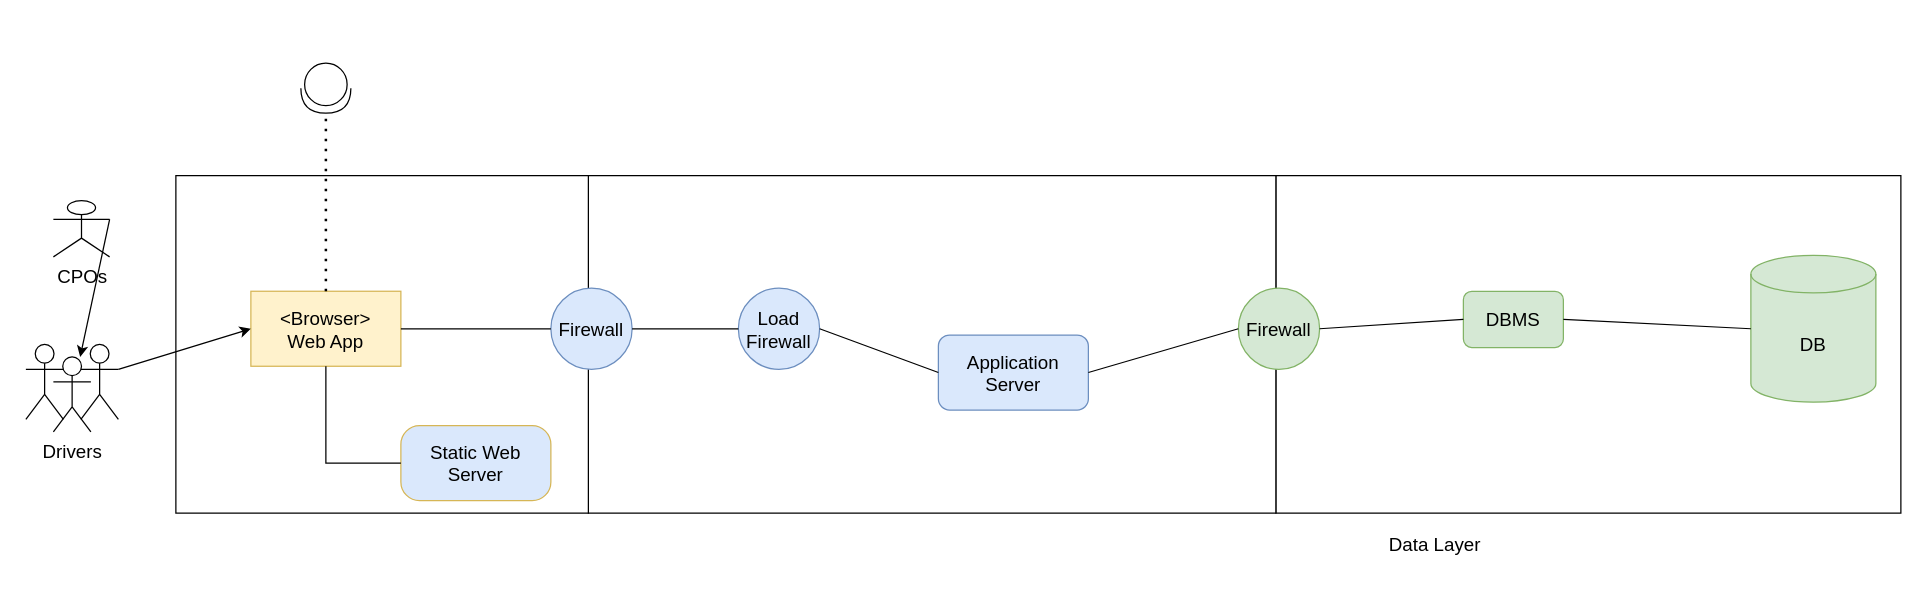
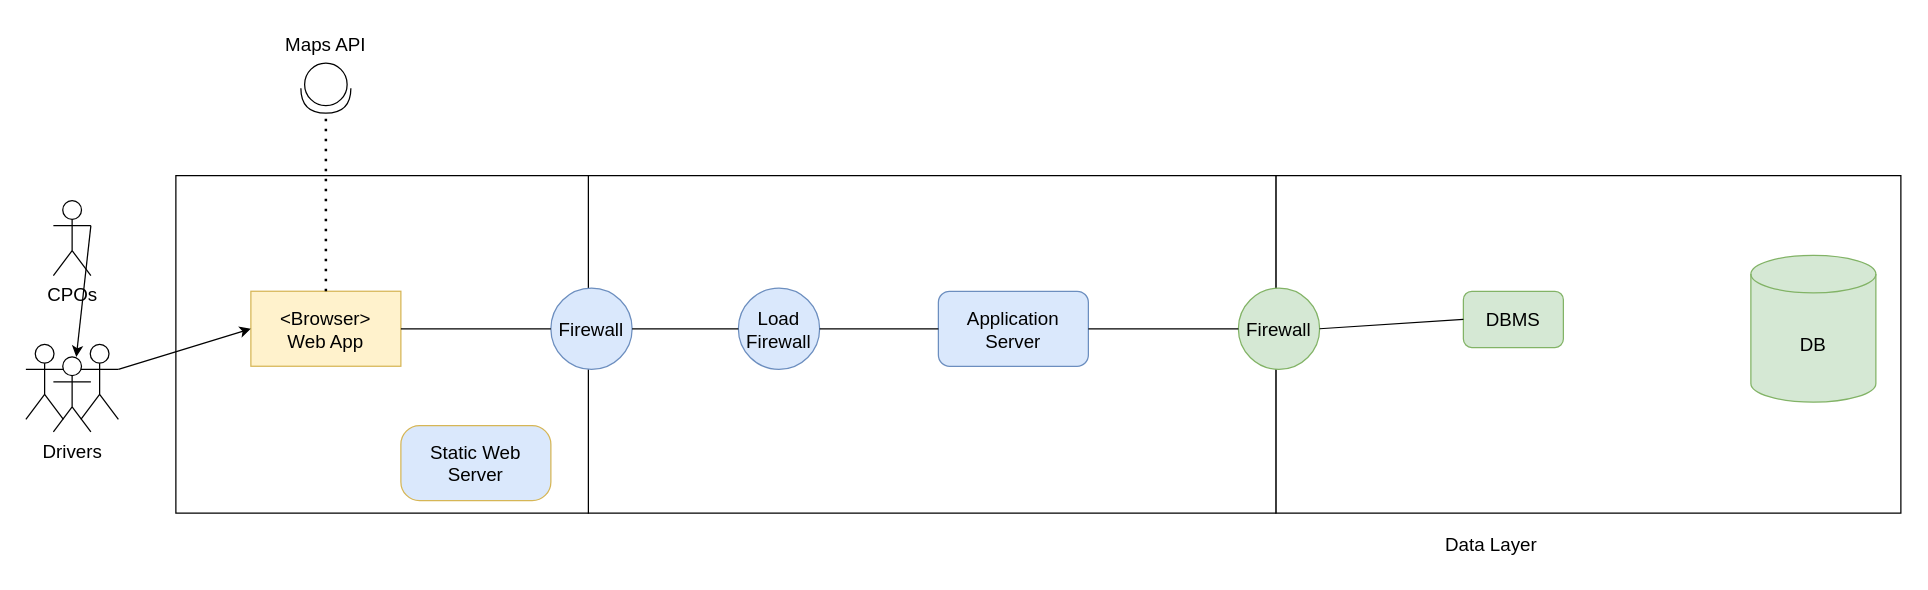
node "Maps API": added
node "CPOs": size 56x56 -> 38x75
edge "DBMS" -- "DB": removed
node "Application Server": moved (1013, 373) -> (1013, 329)
edge "<Browser> Web App" -- "Static Web Server": removed
node "Data Layer": moved (1435, 544) -> (1491, 544)
